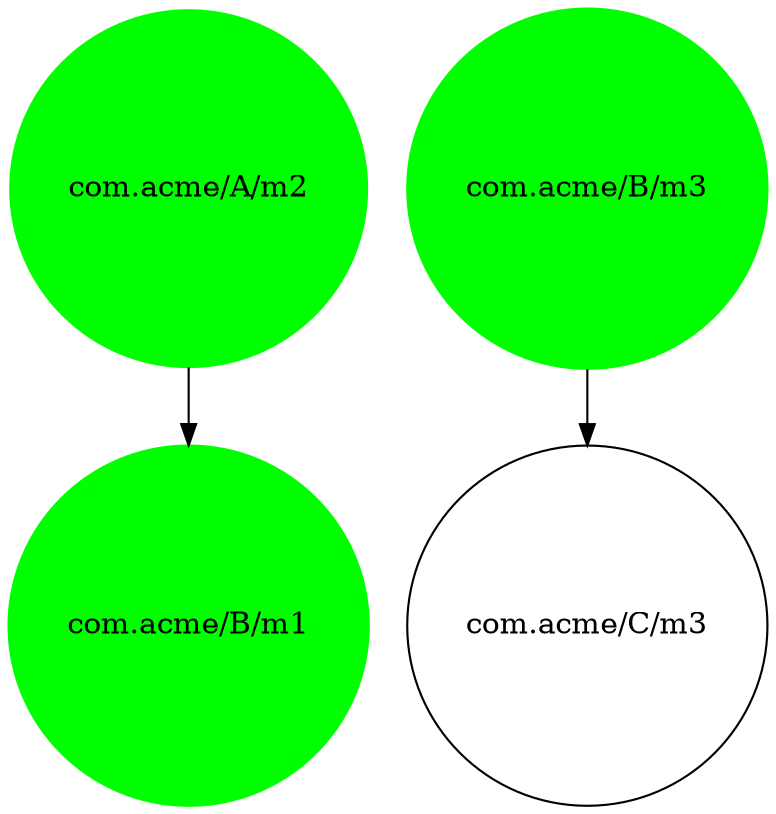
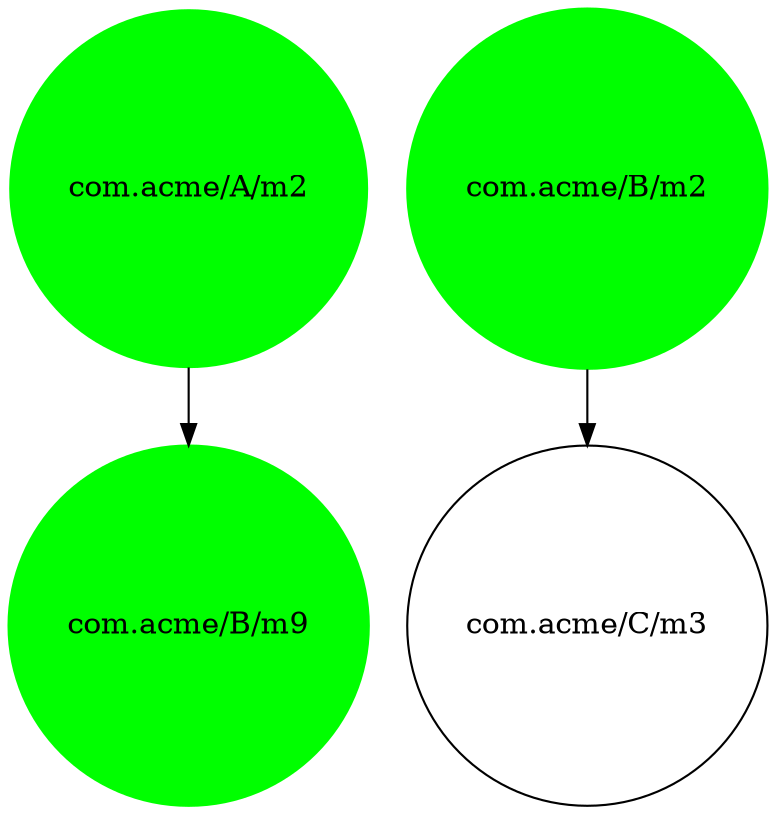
node "com.acme/B/m3": label "com.acme/B/m3" -> "com.acme/B/m2"
node "com.acme/B/m1": label "com.acme/B/m1" -> "com.acme/B/m9"
